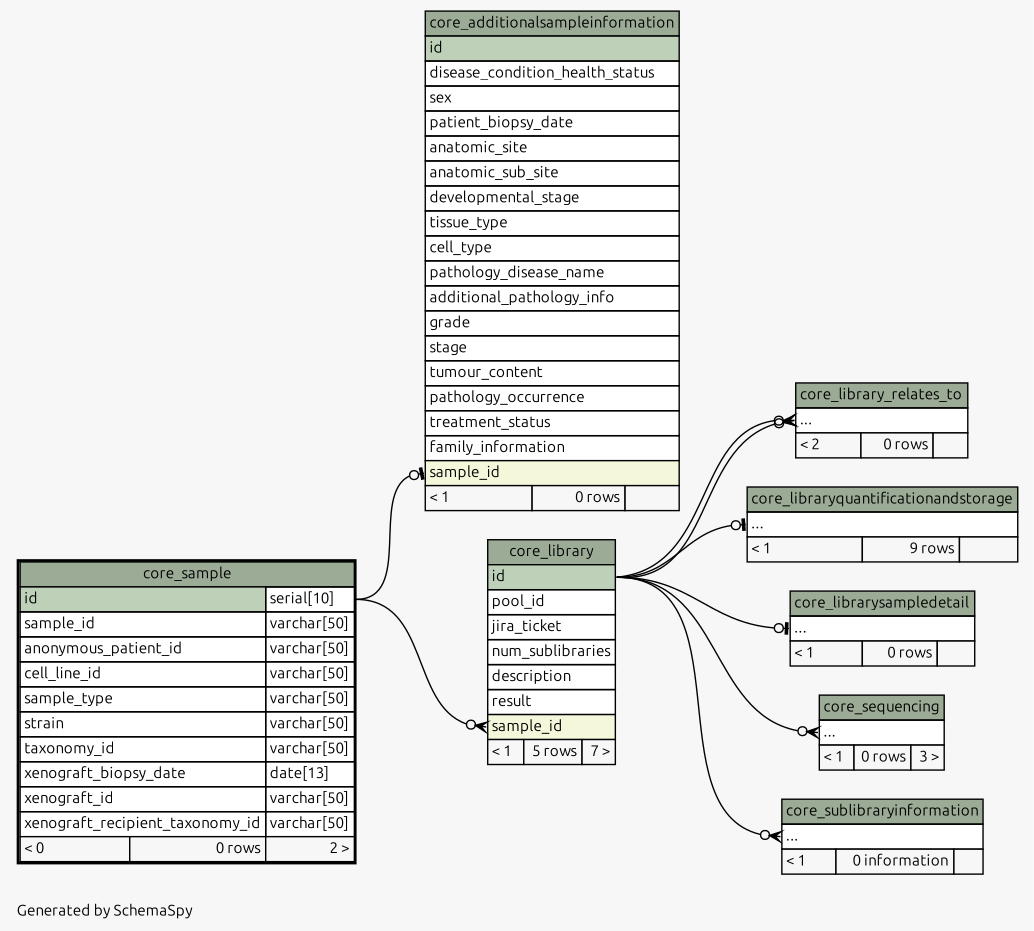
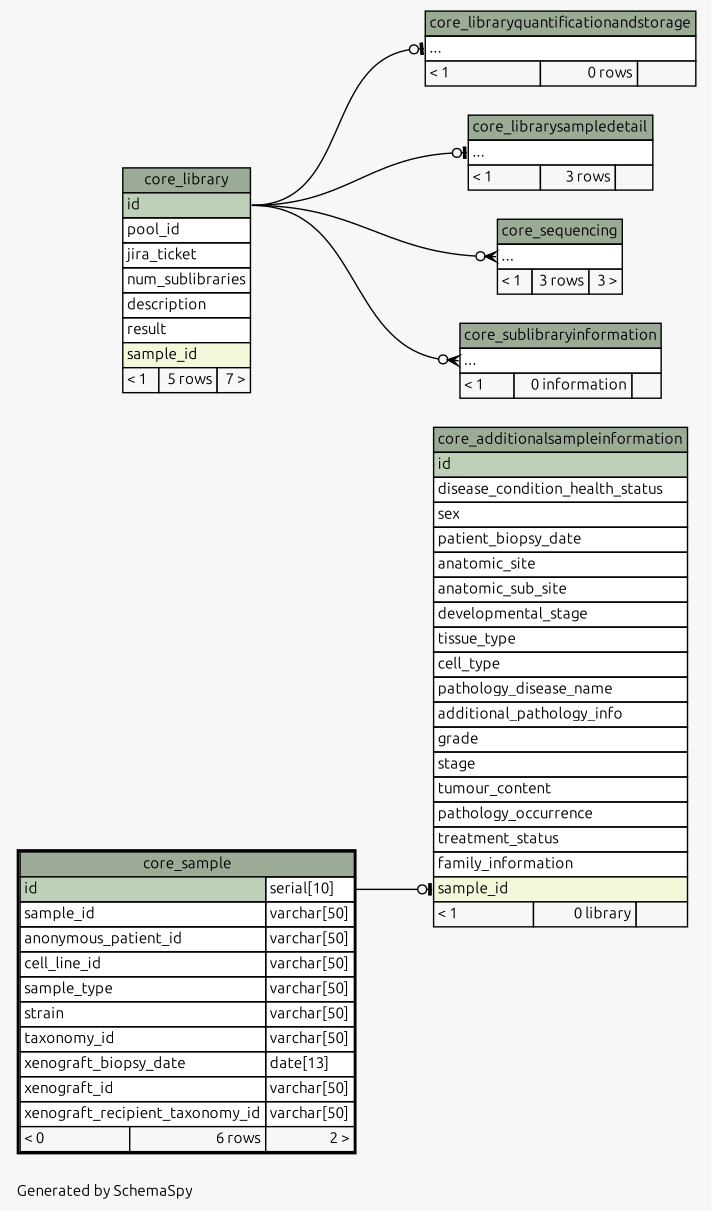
node "core_library_relates_to": removed
node "core_additionalsampleinformation": text "0 rows" -> "0 library"
node "core_libraryquantificationandstorage": text "9 rows" -> "0 rows"
node "core_librarysampledetail": text "0 rows" -> "3 rows"
edge "core_sample" -> "core_library": removed
node "core_sequencing": text "0 rows" -> "3 rows"
node "core_sample": text "0 rows" -> "6 rows"
